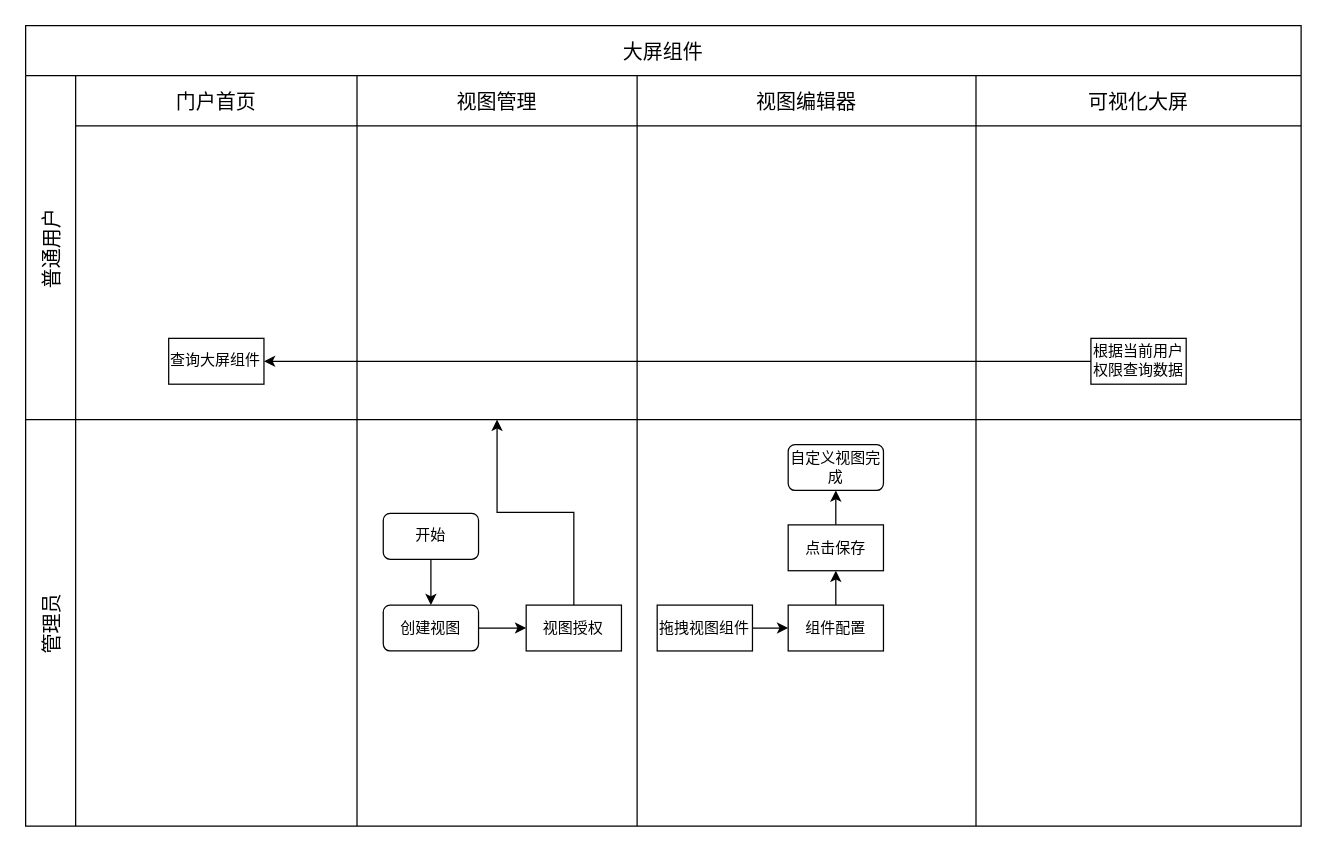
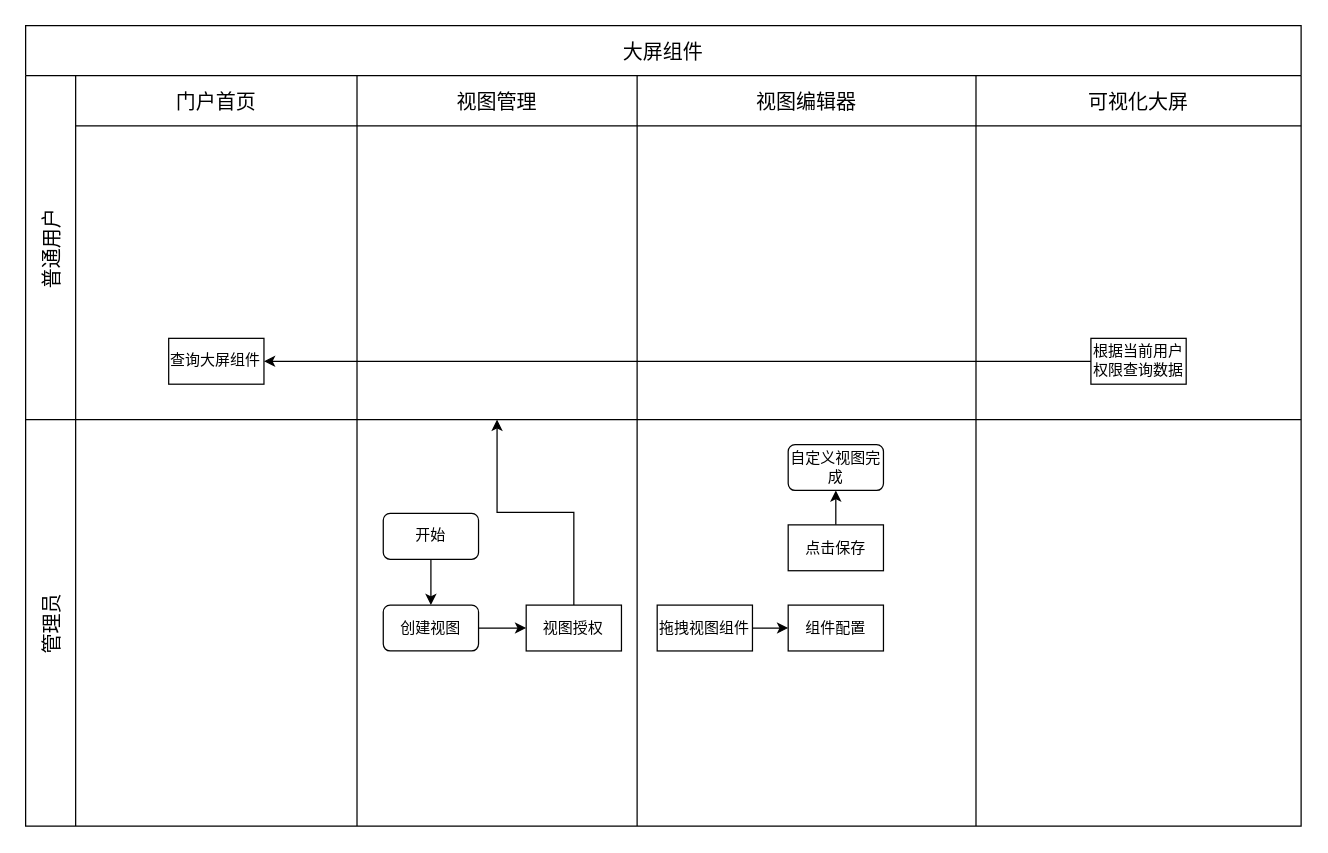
edge "组件配置" -> "点击保存": removed
